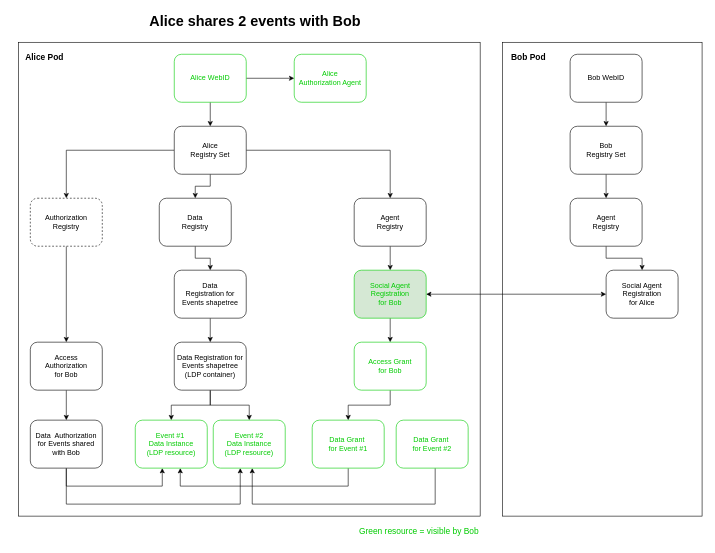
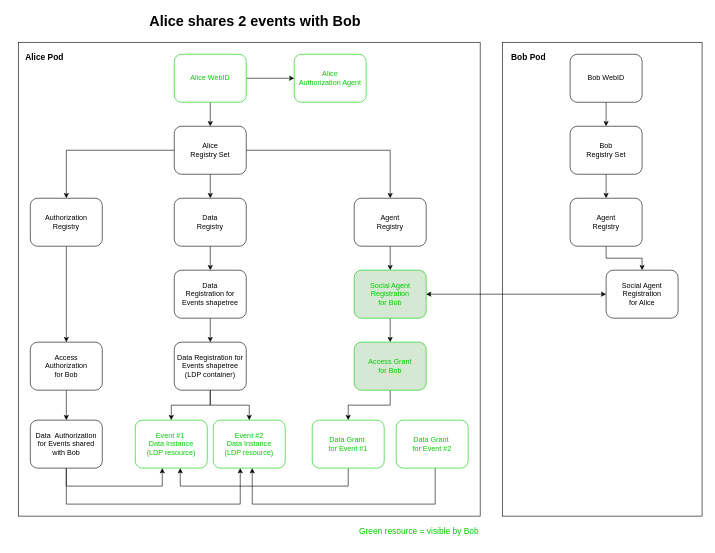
node "Authorization Registry": style dashed -> solid
node "Data Registry": moved (195, 222) -> (210, 222)
node "Access Grant for Bob": fillcolor #ffffff -> #d5e8d4
